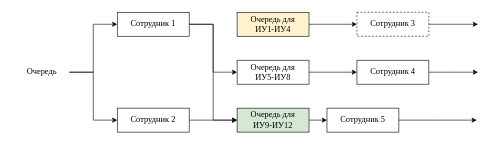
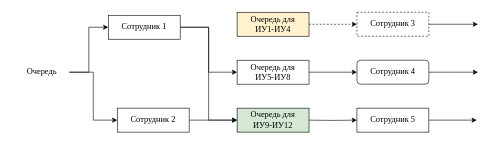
node "Сотрудник 1": moved (153, 24) -> (144, 27)
edge "Очередь для ИУ1-ИУ4" -> "Сотрудник 3": style solid -> dashed
node "Сотрудник 4": shape rectangle -> rounded rectangle
node "Сотрудник 5": moved (363, 120) -> (393, 120)
